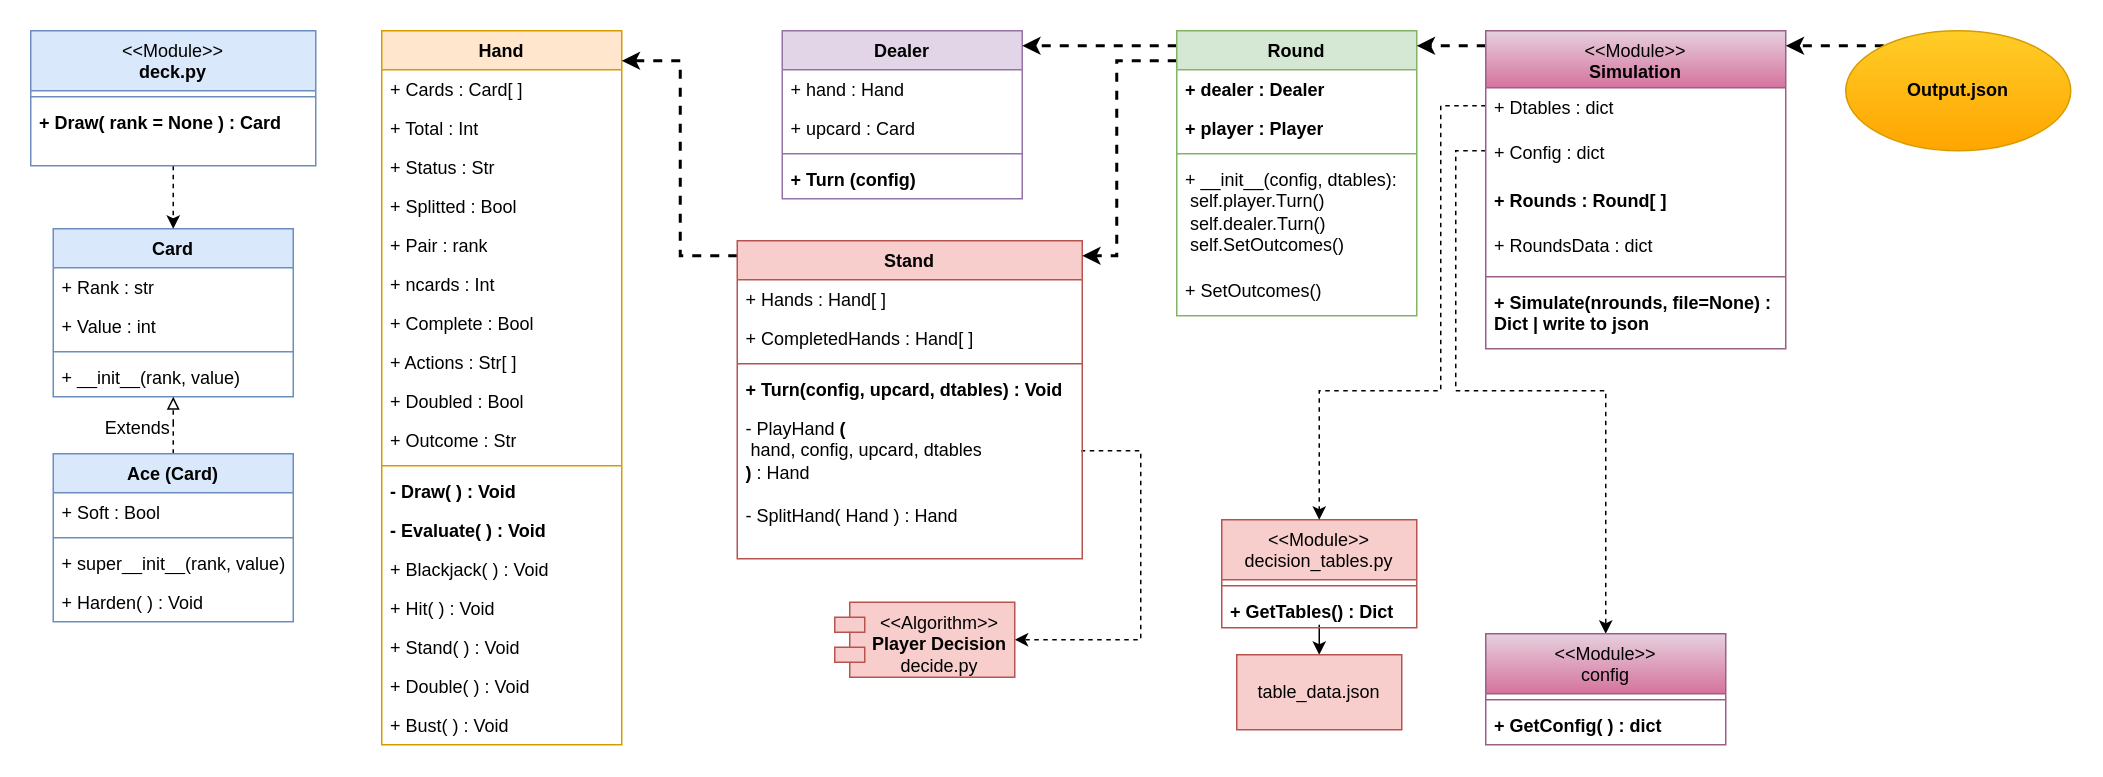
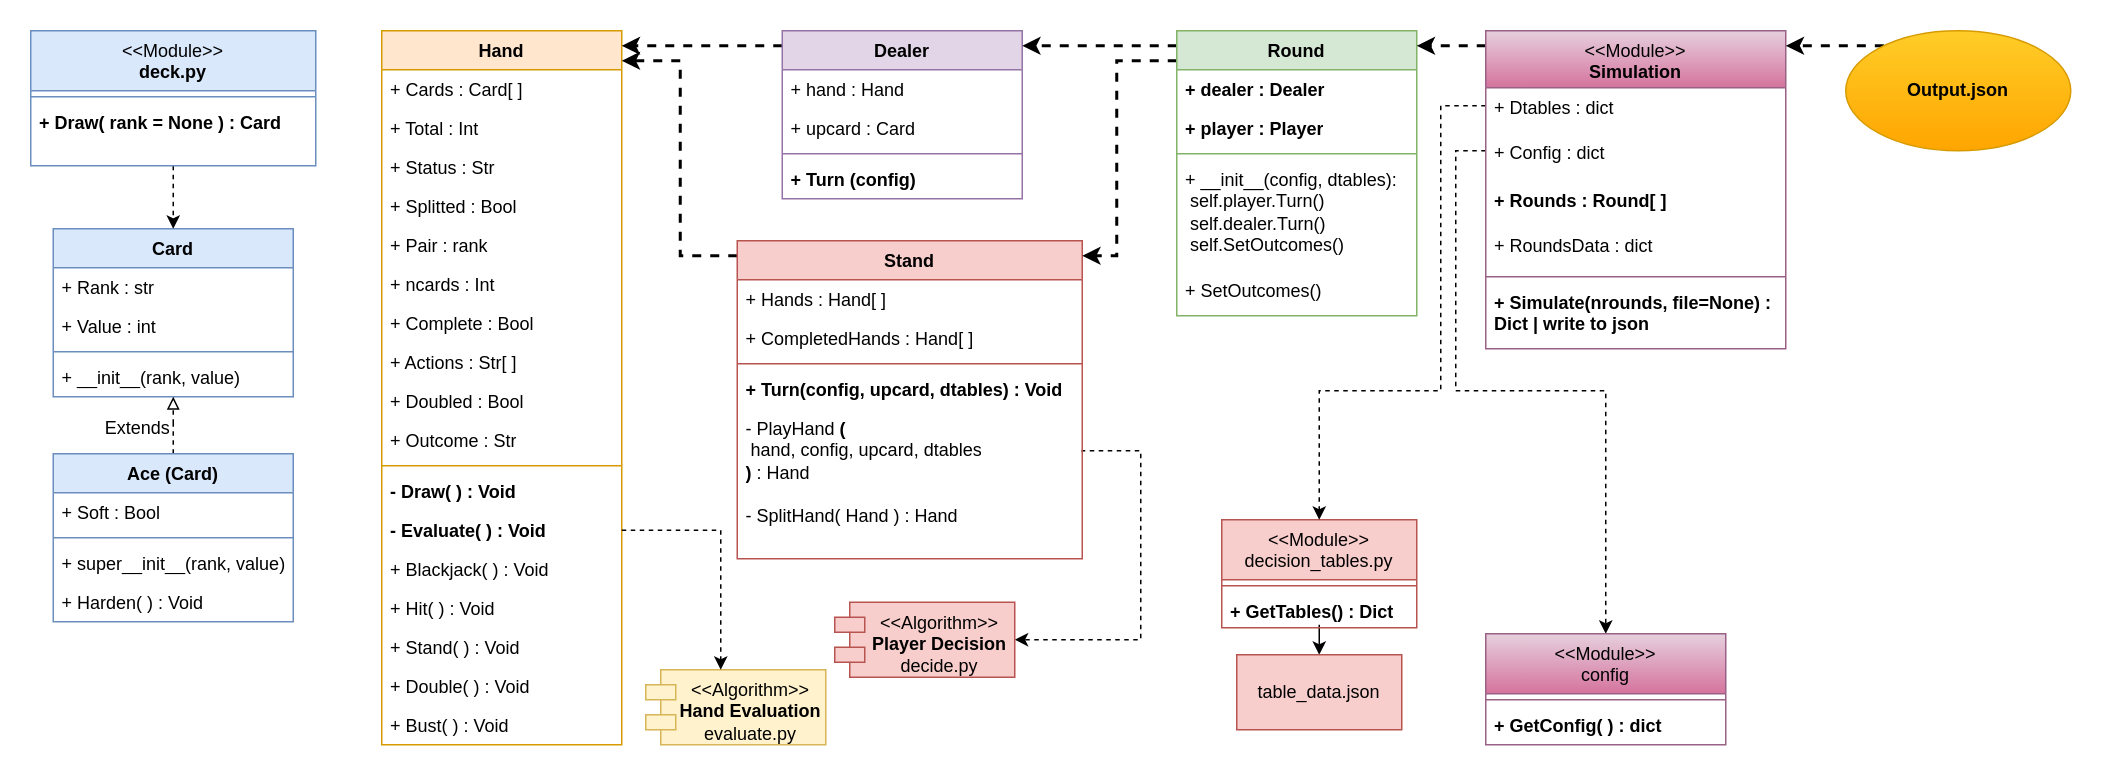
edge "Dealer" -> "Hand": added
edge "- Evaluate( ) : Void" -> "<<Algorithm>> Hand Evaluation evaluate.py": added
node "<<Algorithm>> Hand Evaluation evaluate.py": added
